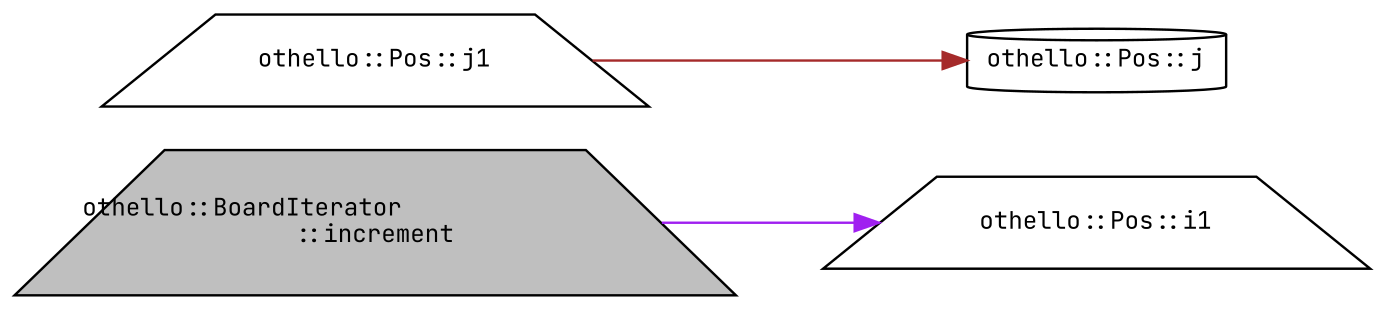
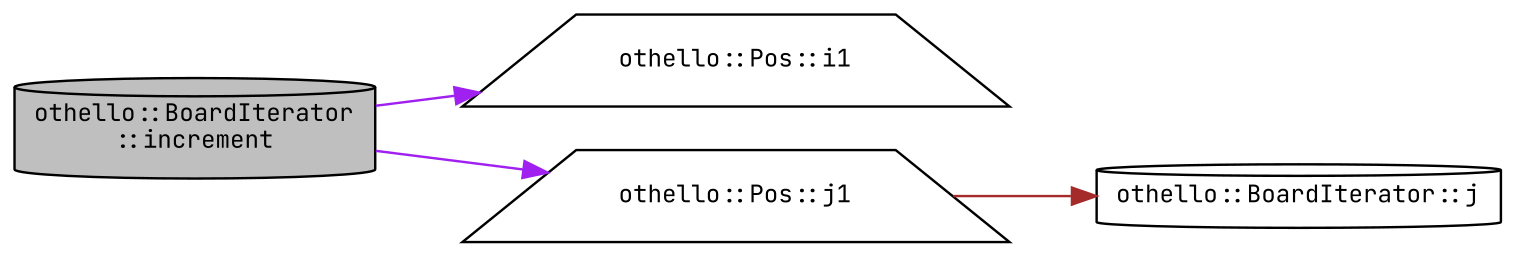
node "othello::Pos::j": label "othello::Pos::j" -> "othello::BoardIterator::j"
edge "othello::BoardIterator ::increment" -> "othello::Pos::j1": added
node "othello::BoardIterator ::increment": shape trapezium -> cylinder
